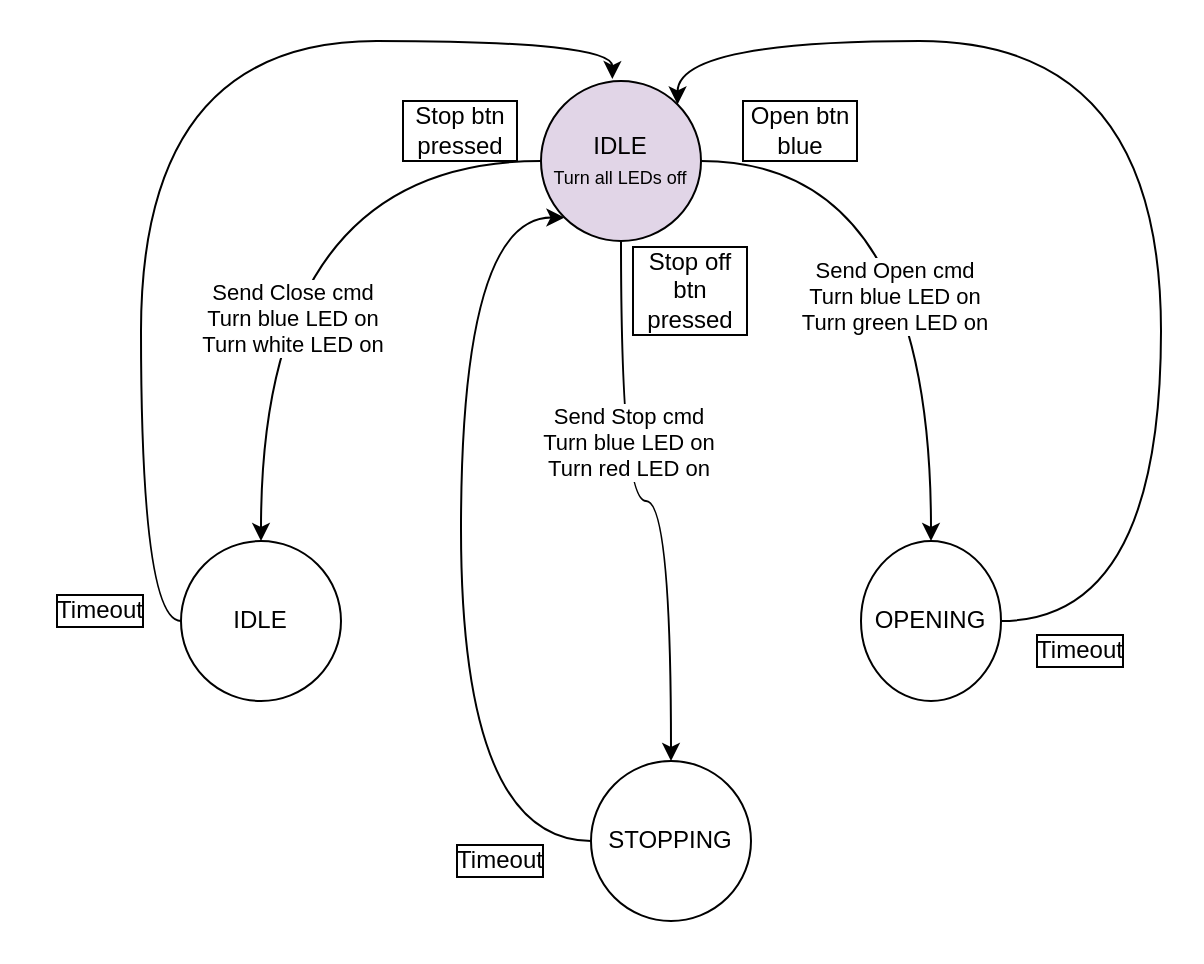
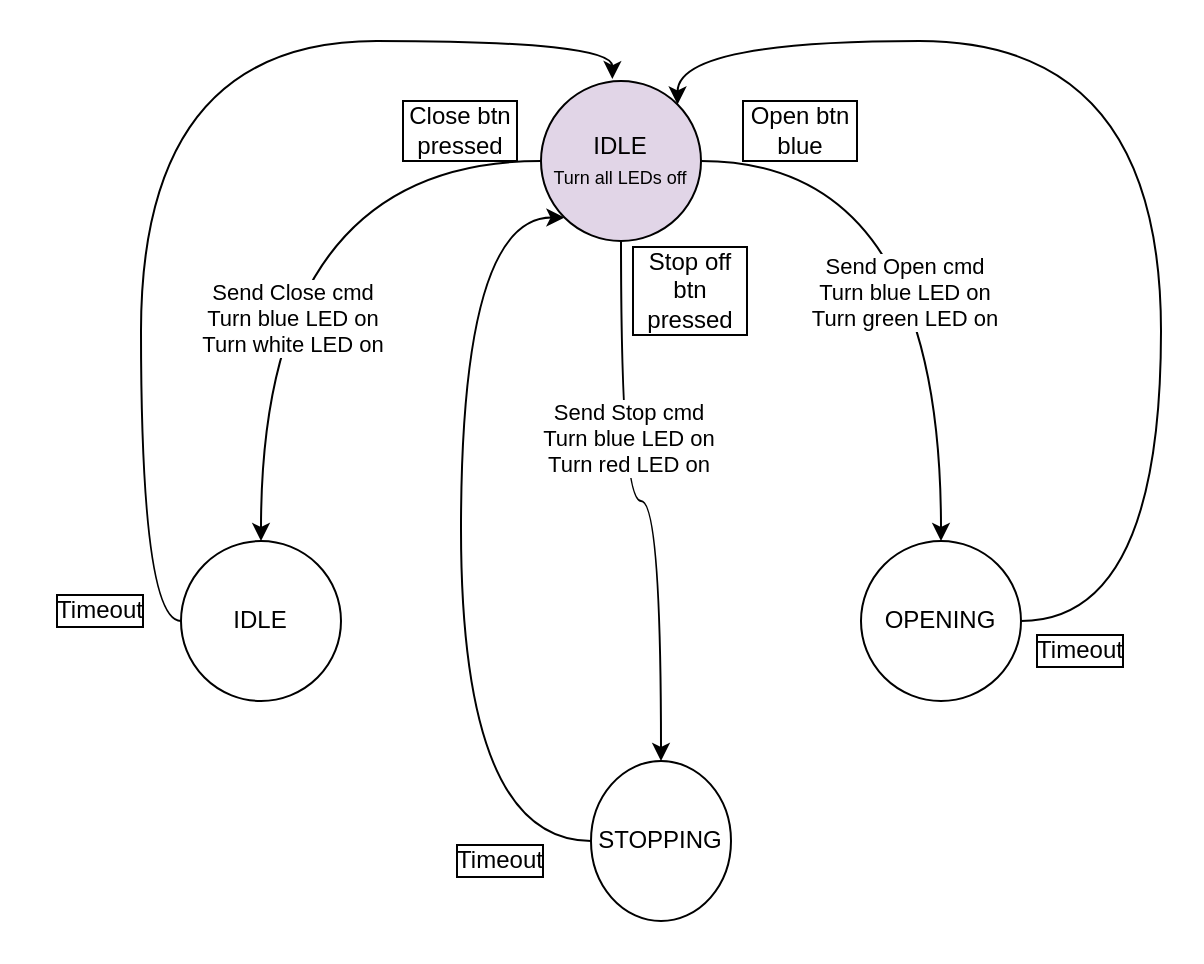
node "Stop btn pressed": label "Stop btn pressed" -> "Close btn pressed"
node "OPENING": size 140x160 -> 160x160
node "STOPPING": size 160x160 -> 140x160
